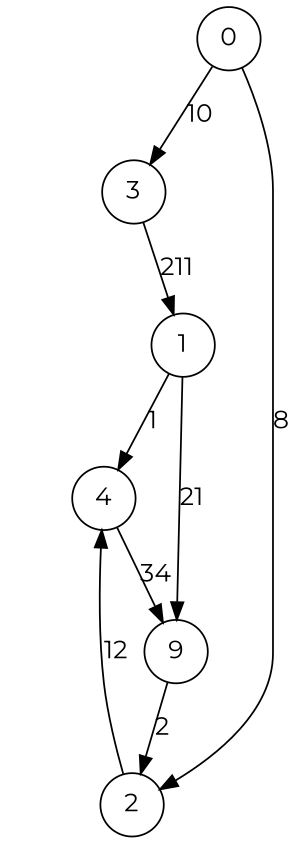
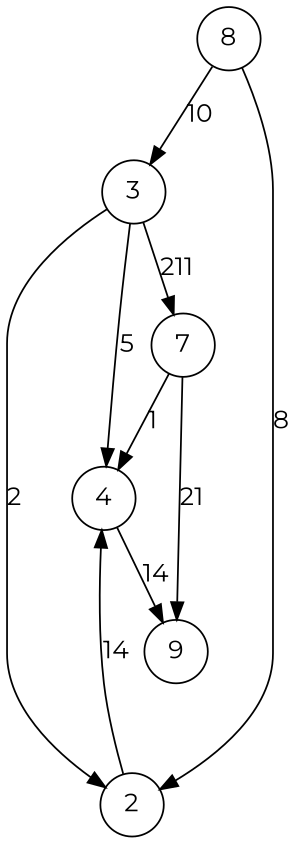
node "0": label "0" -> "8"
edge "3" -> "4": added, label "5"
node "1": label "1" -> "7"
edge "4" -> "9": label "34" -> "14"
edge "2" -> "4": label "12" -> "14"
edge "9" -> "2": now "3" -> "2"
